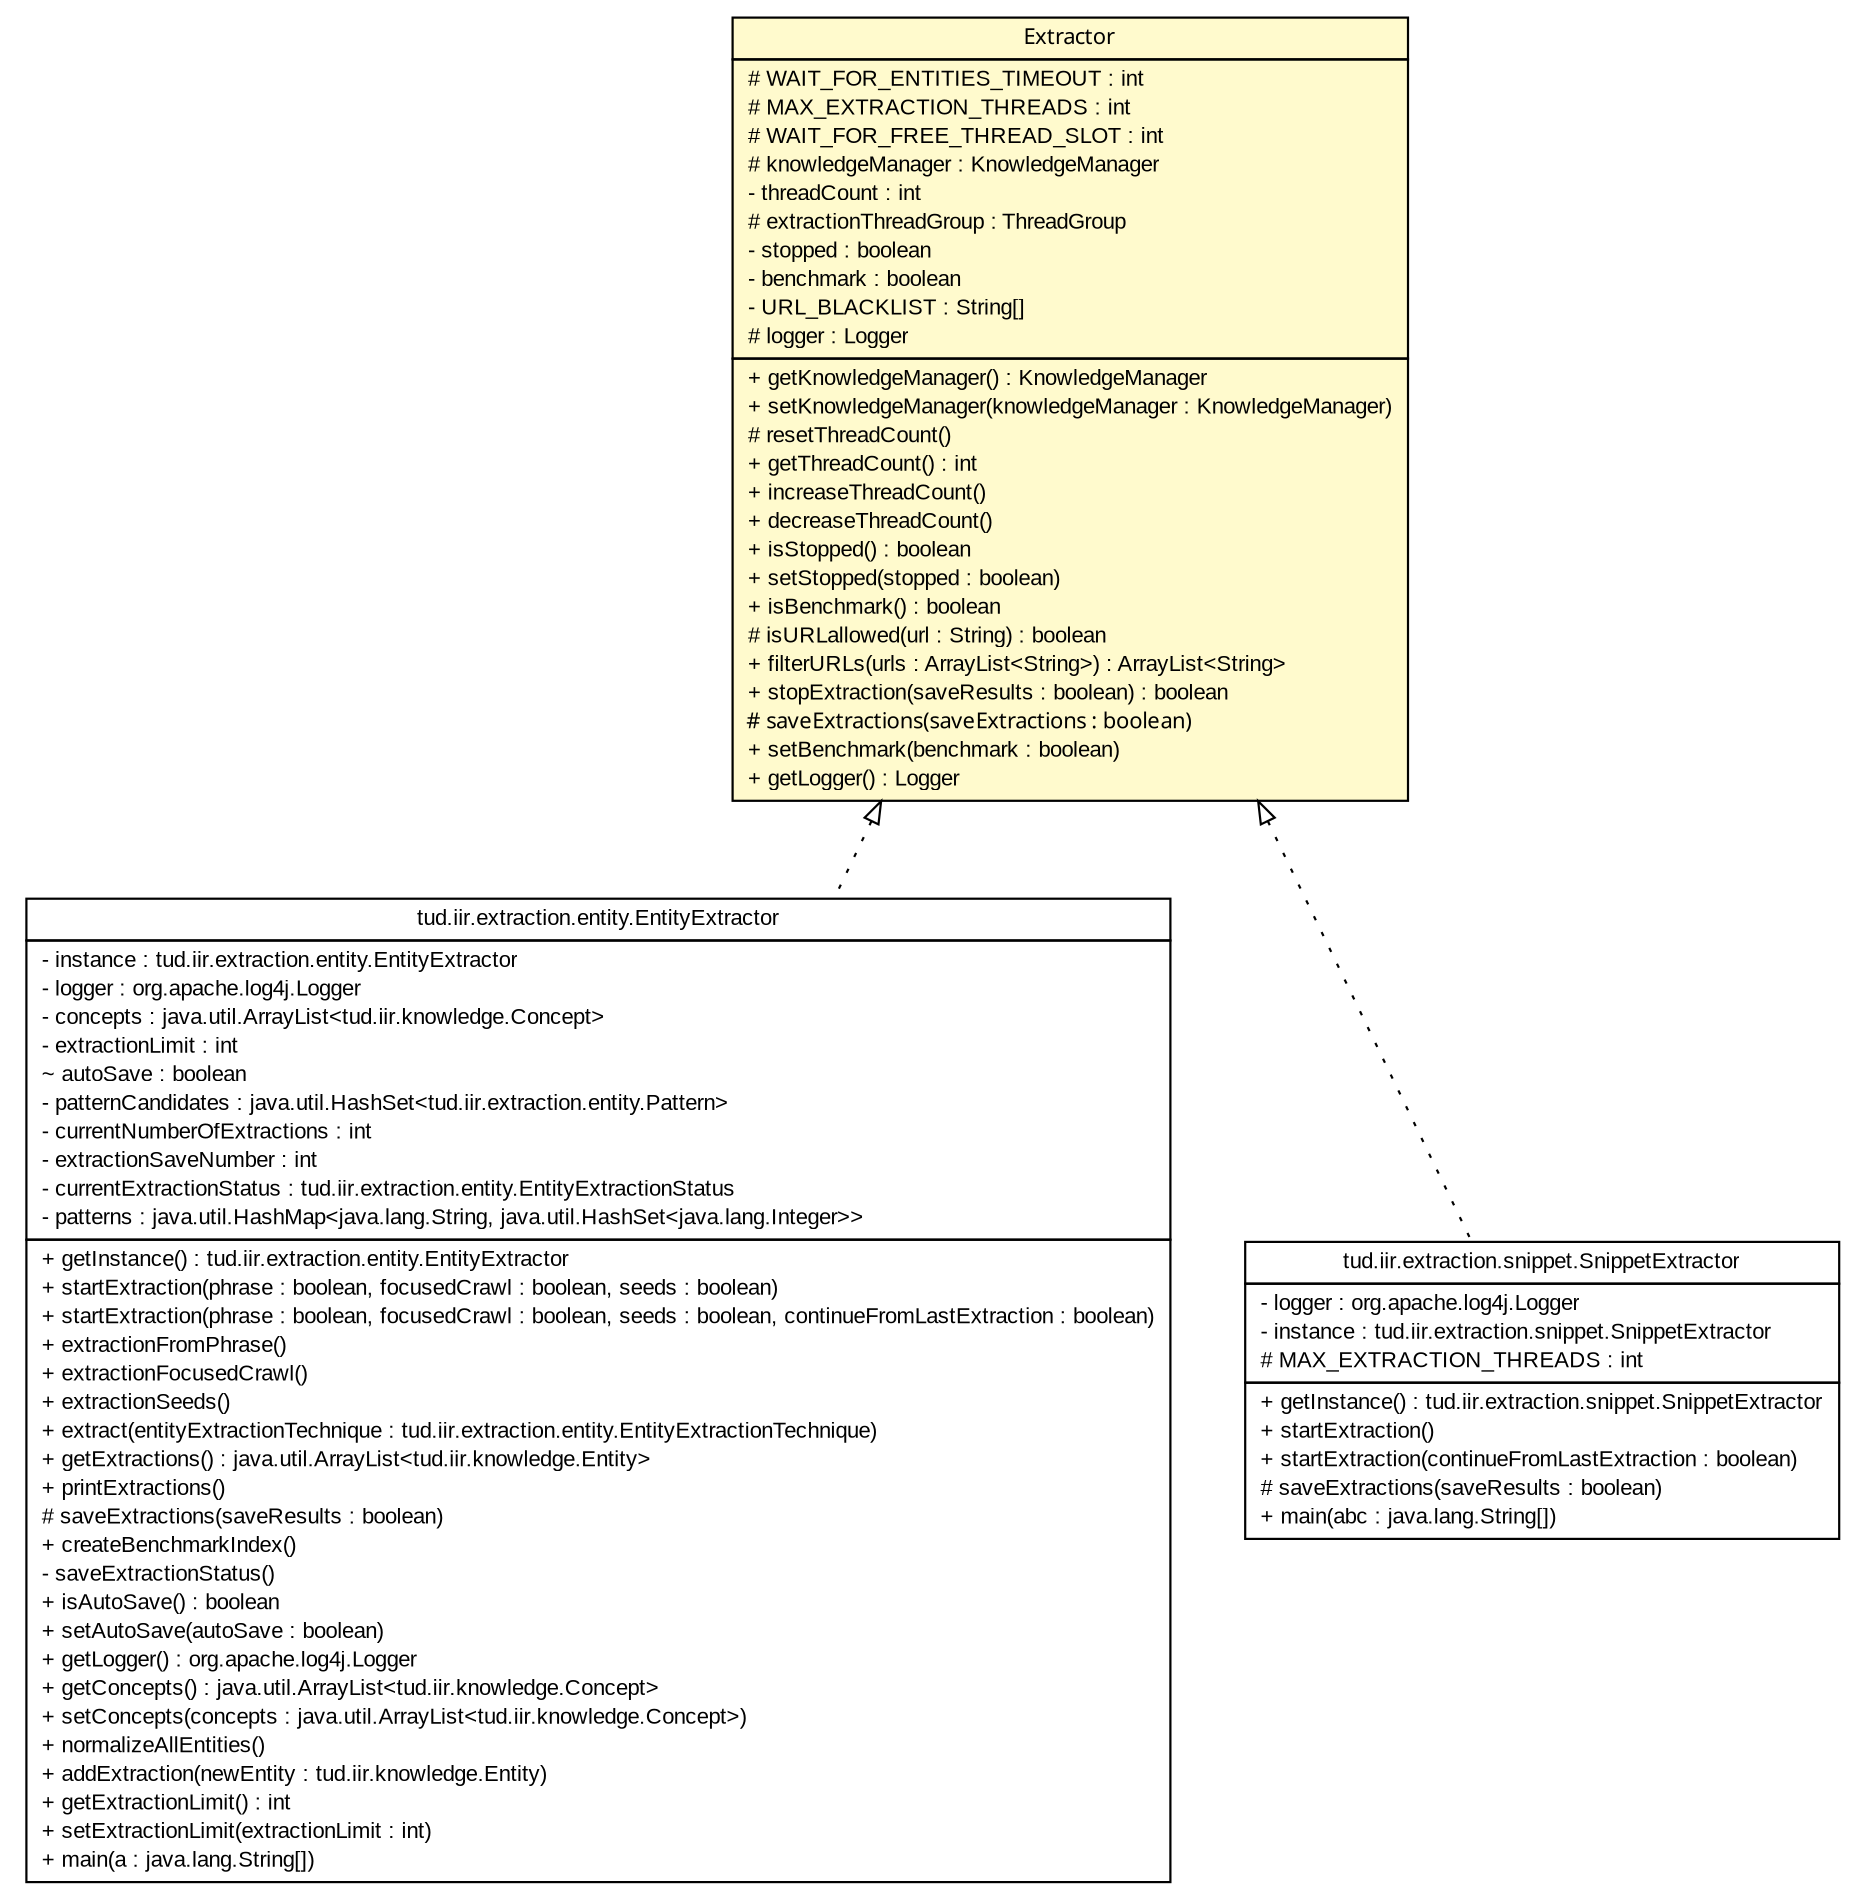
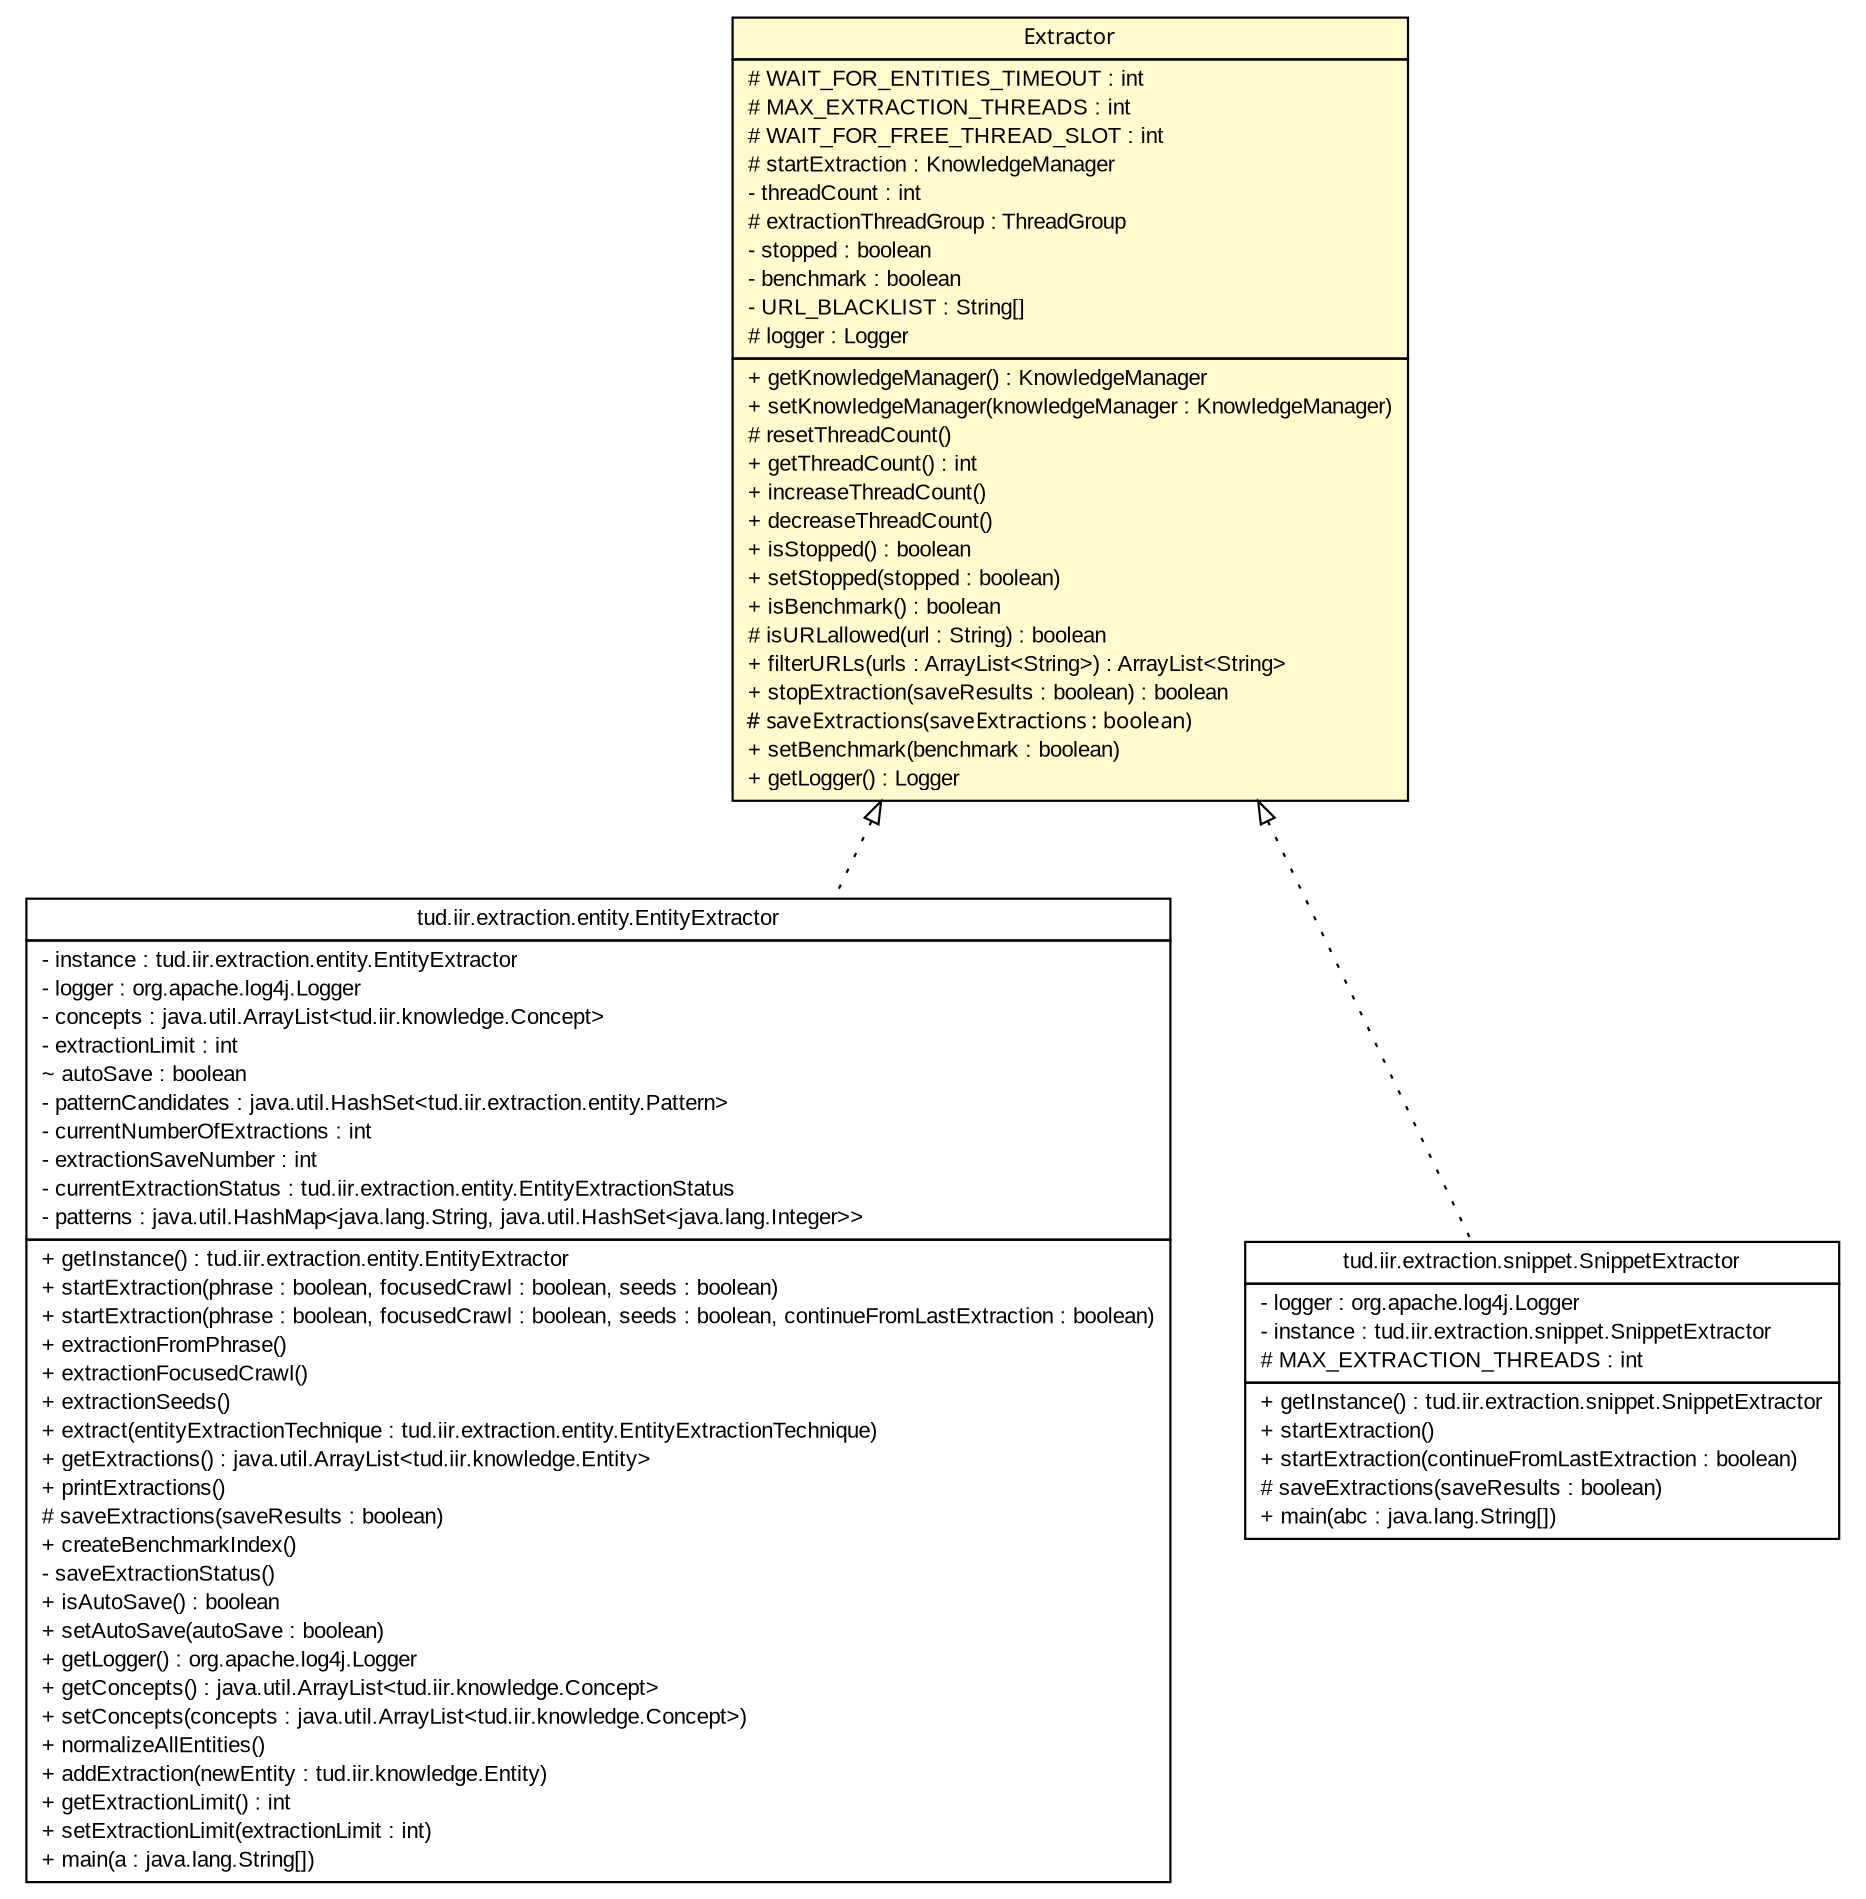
node "Extractor": text "# knowledgeManager : KnowledgeManager" -> "# startExtraction : KnowledgeManager"
